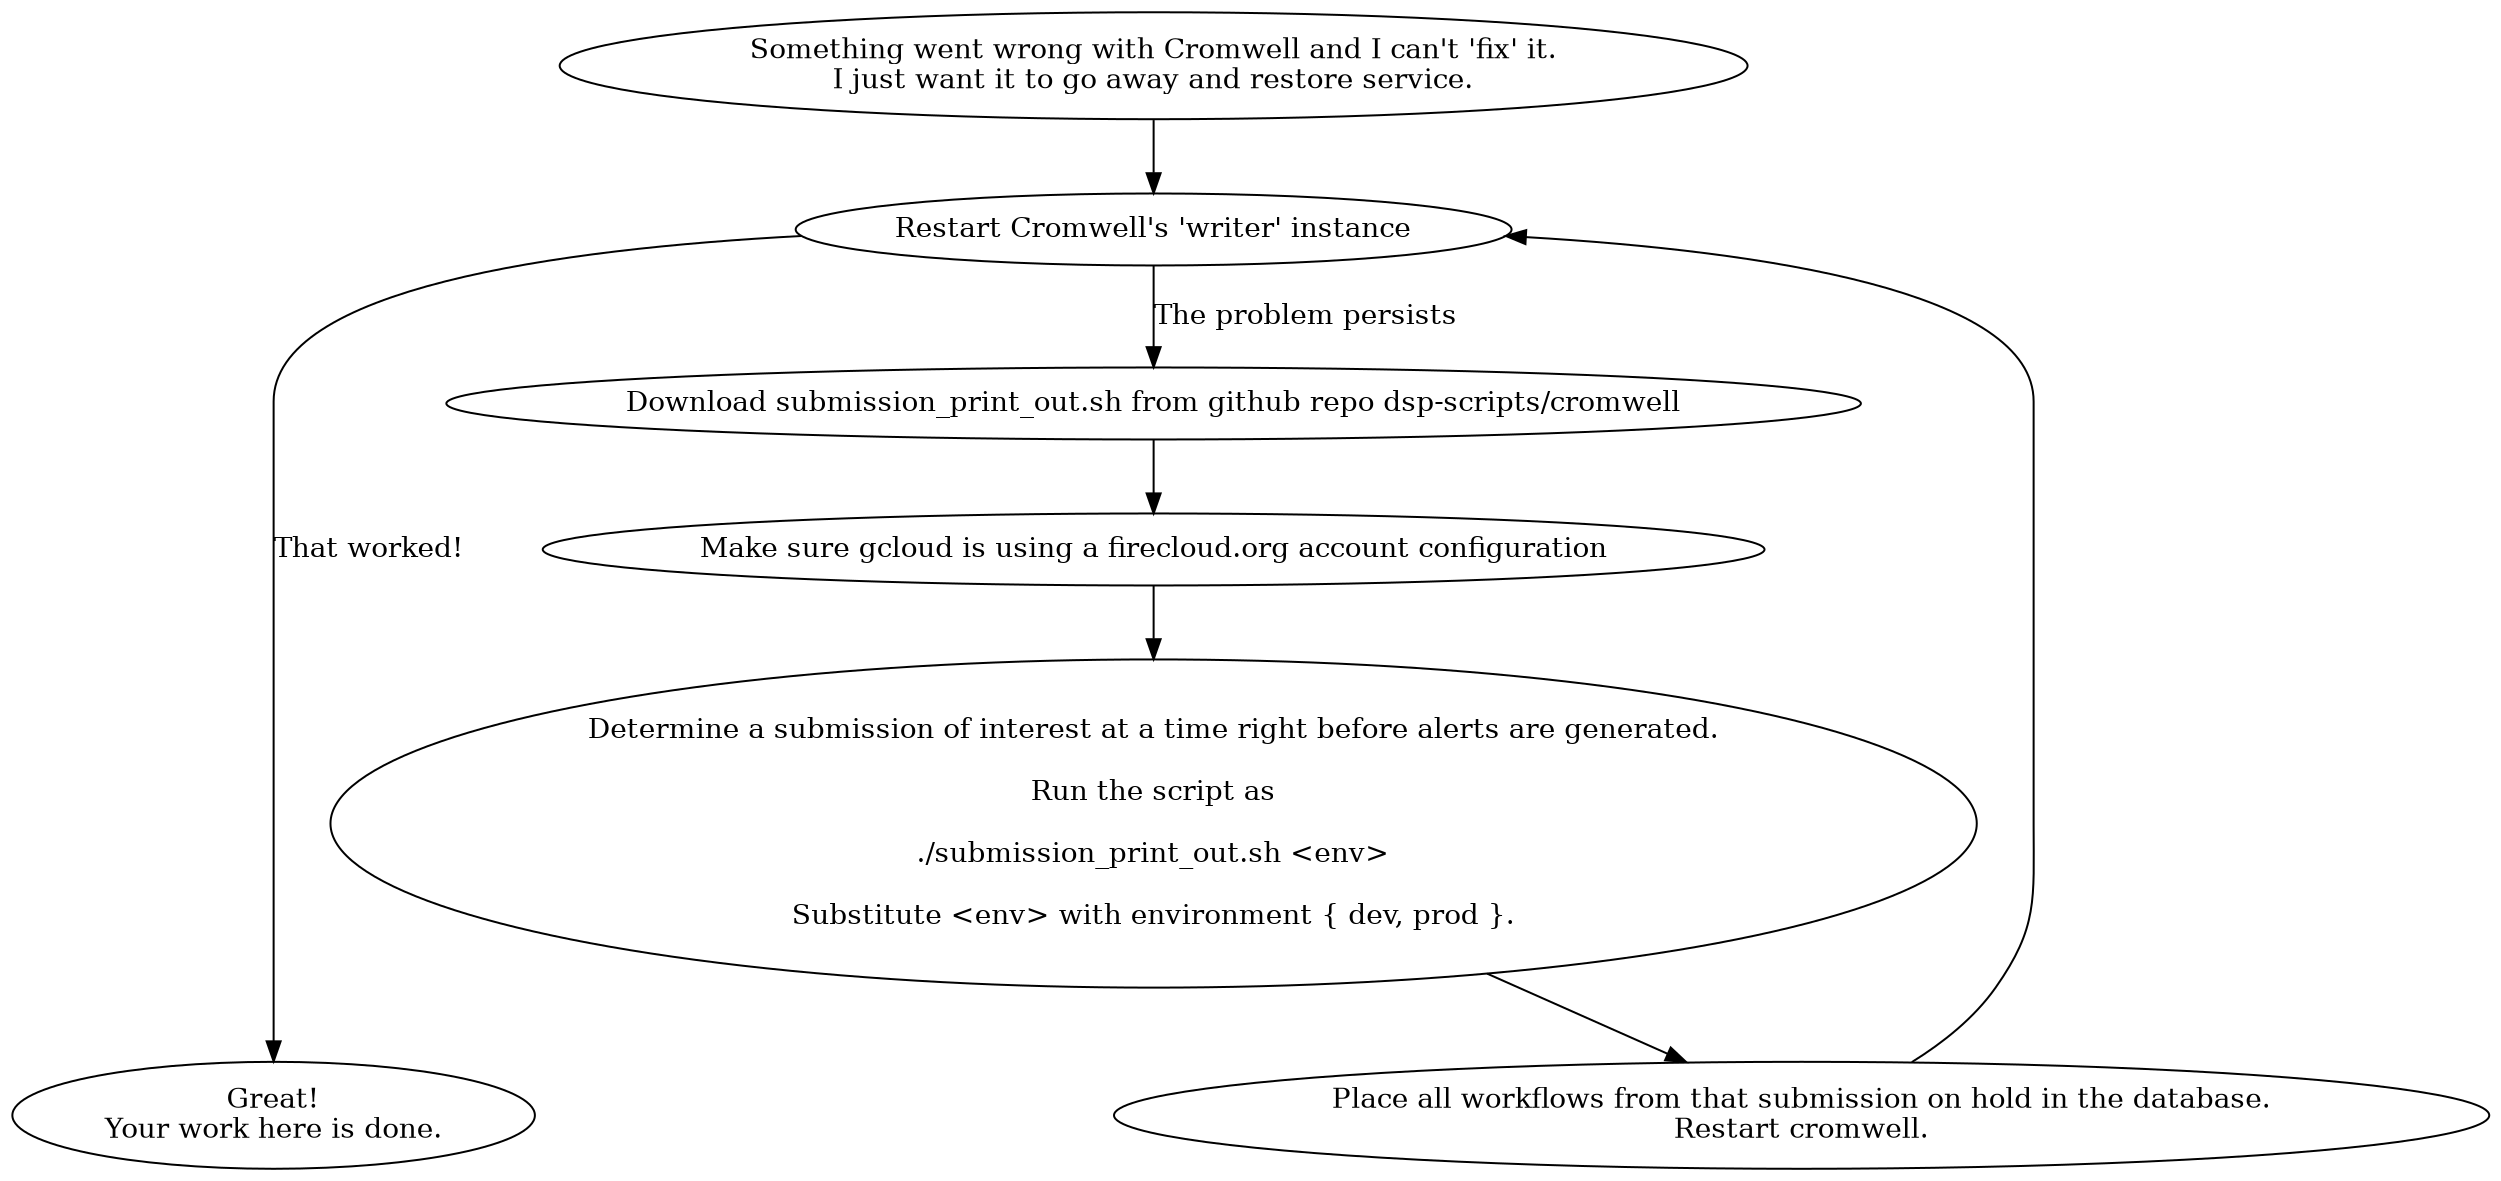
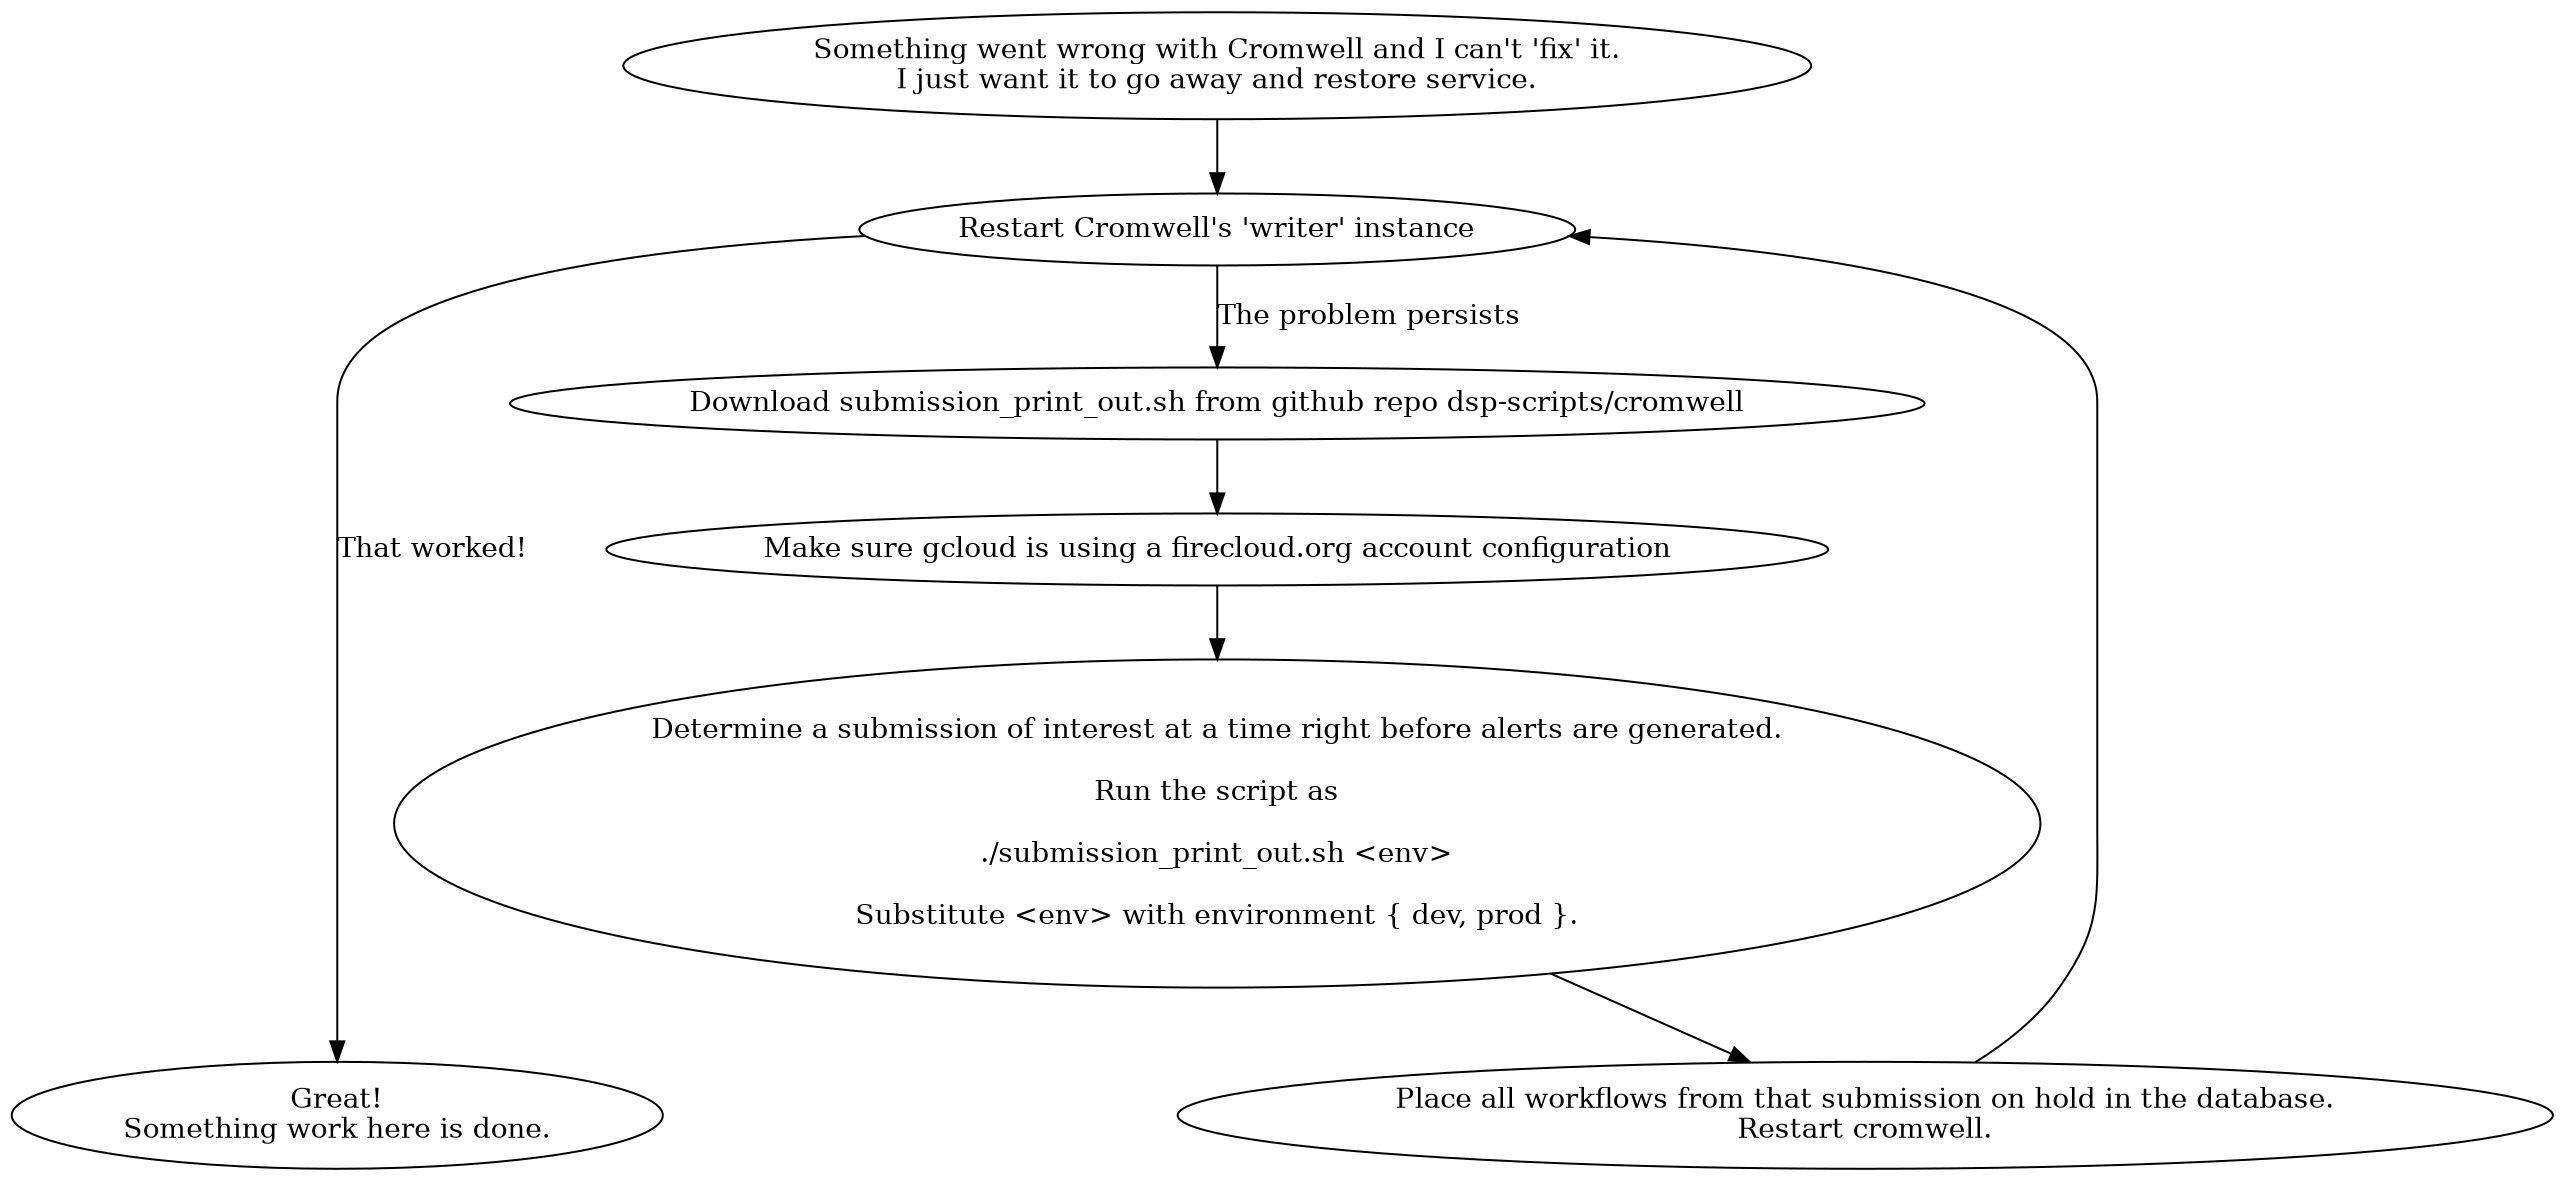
node "Great! Your work here is done.": label "Great! Your work here is done." -> "Great! Something work here is done."
